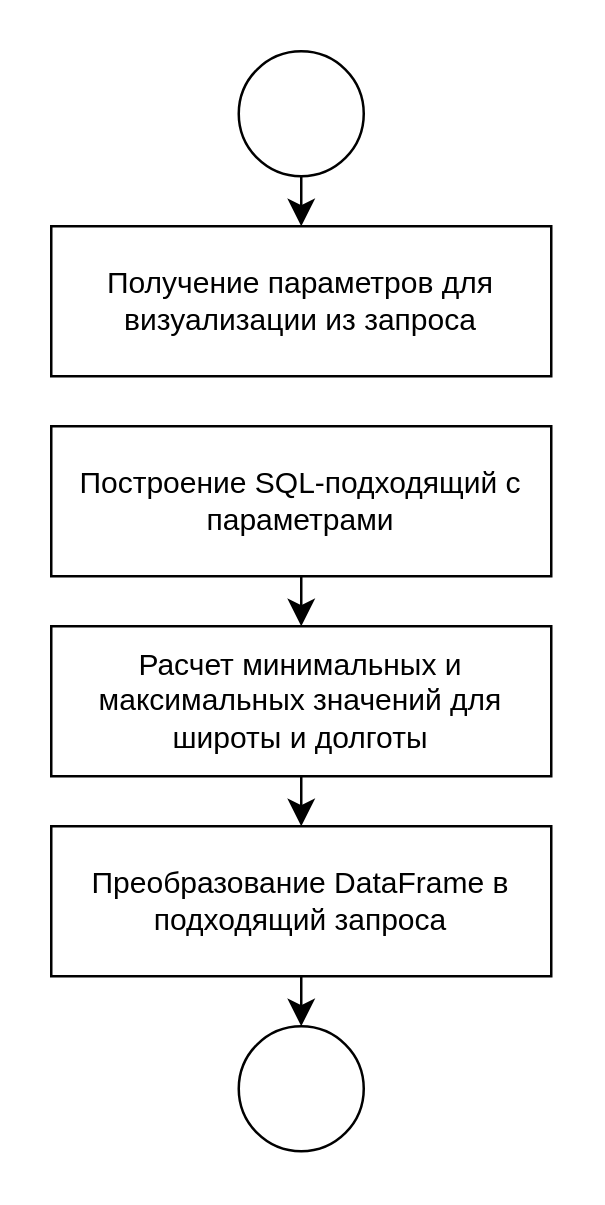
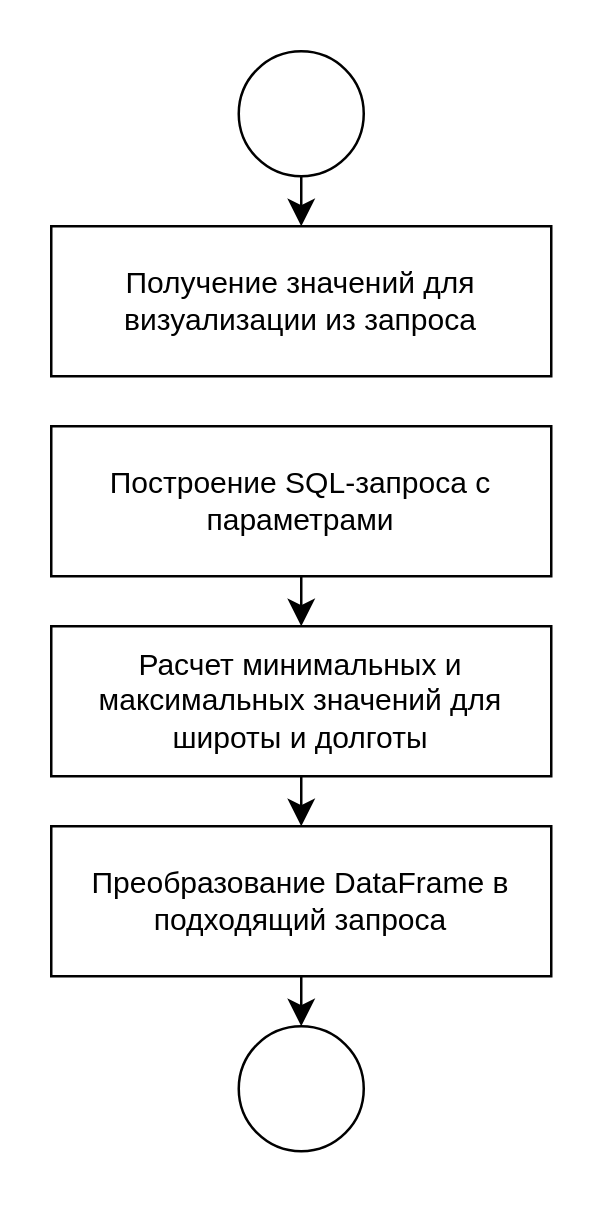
node "Получение параметров для визуализации из запроса": label "Получение параметров для визуализации из запроса" -> "Получение значений для визуализации из запроса"
node "Построение SQL-подходящий с параметрами": label "Построение SQL-подходящий с параметрами" -> "Построение SQL-запроса с параметрами"
